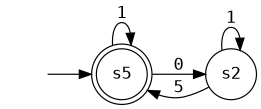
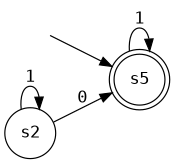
edge "s5" -> "s2": removed, label "0"
edge "s2" -> "s5": label "5" -> "0"
